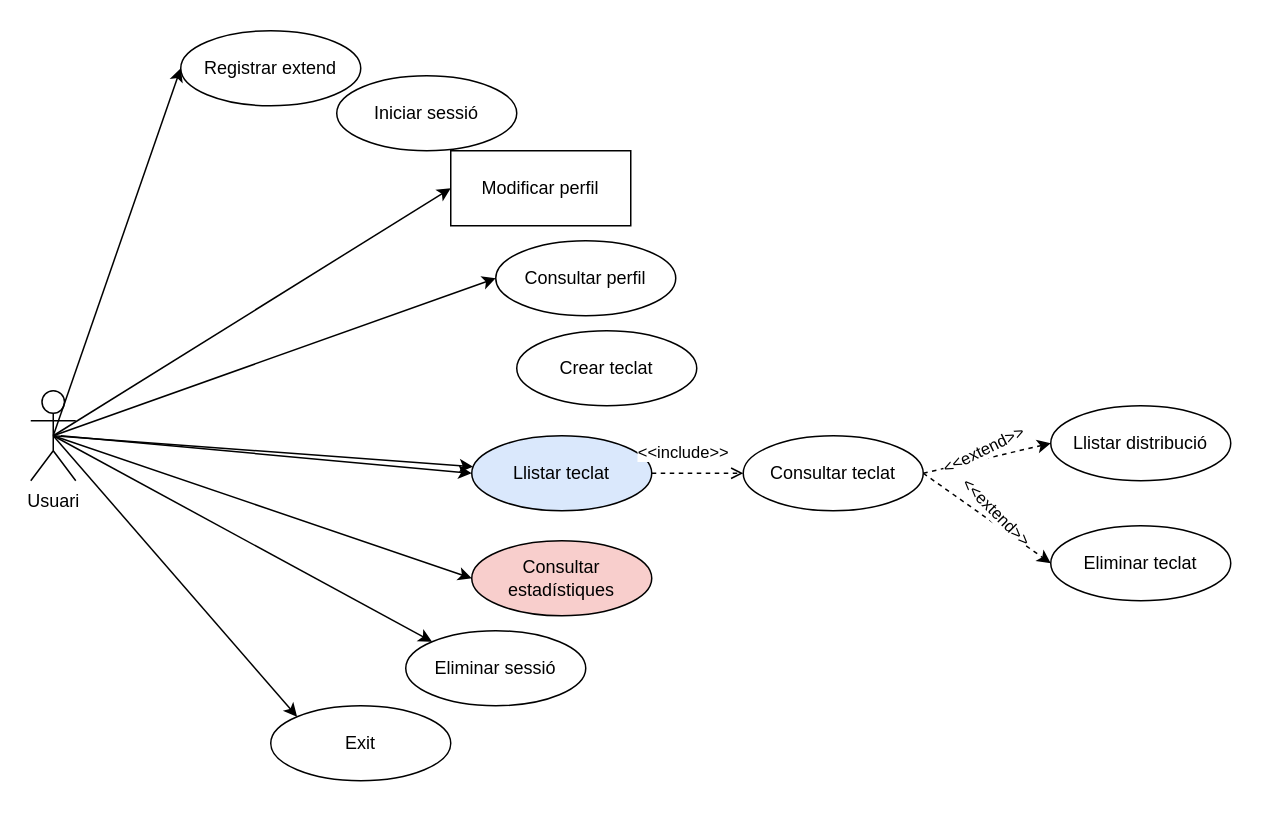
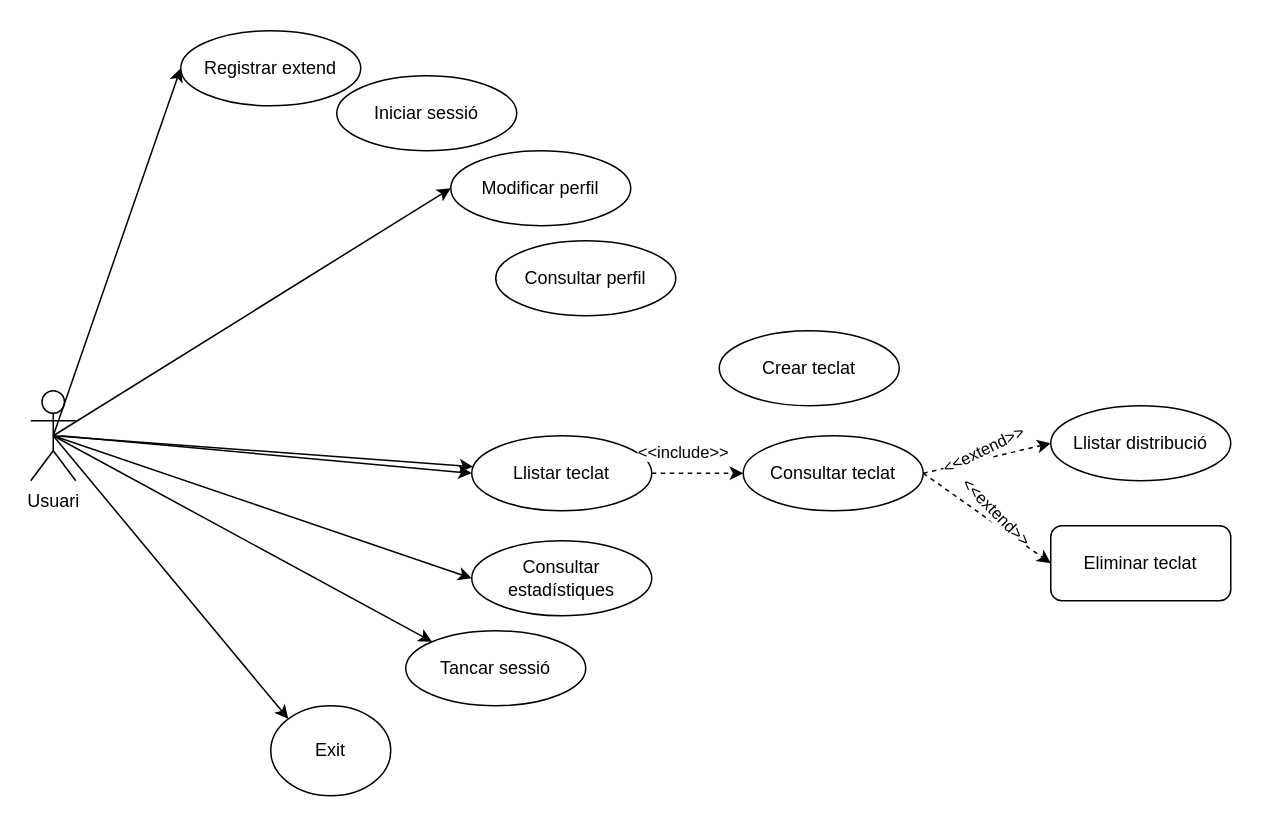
node "Modificar perfil": shape rectangle -> ellipse
edge "Usuari" -> "Consultar perfil": removed
node "Crear teclat": moved (607, 368) -> (809, 368)
node "Llistar teclat": fillcolor #dae8fc -> #ffffff
edge "Llistar teclat" -> "Consultar teclat": arrowhead open -> classic
node "Eliminar teclat": shape ellipse -> rounded rectangle
node "Consultar estadístiques": fillcolor #f8cecc -> #ffffff
node "Eliminar sessió": label "Eliminar sessió" -> "Tancar sessió"
node "Exit": size 180x75 -> 120x90
